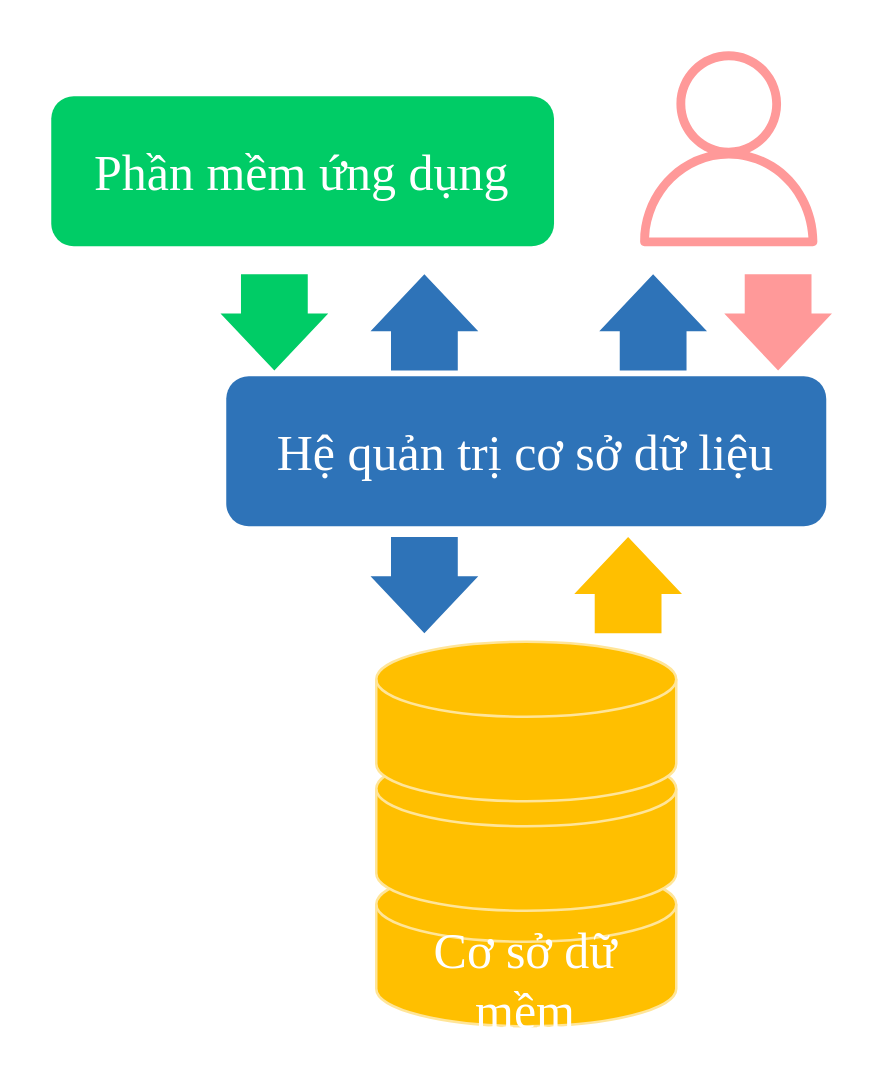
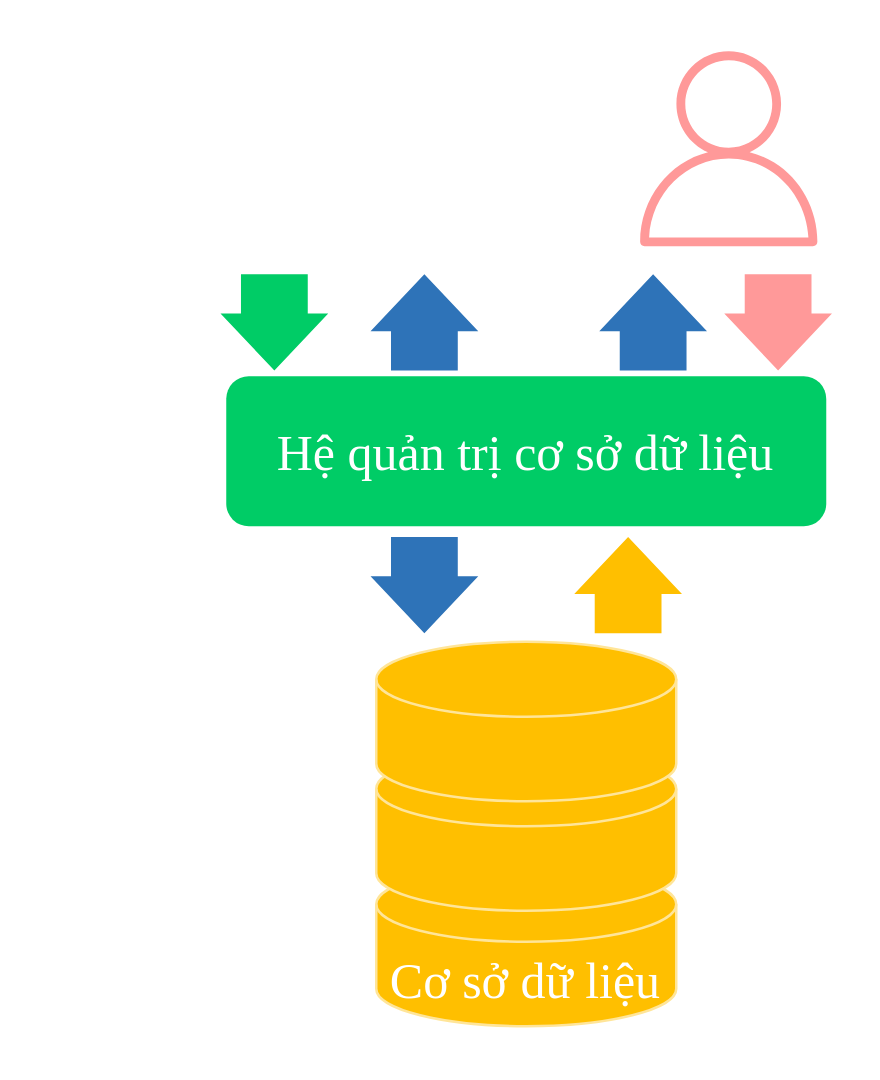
node "Phần mềm ứng dụng": removed
node "Hệ quản trị cơ sở dữ liệu": fillcolor #2e73b8 -> #00cc66
node "Cơ sở dữ mềm": label "Cơ sở dữ mềm" -> "Cơ sở dữ liệu"
